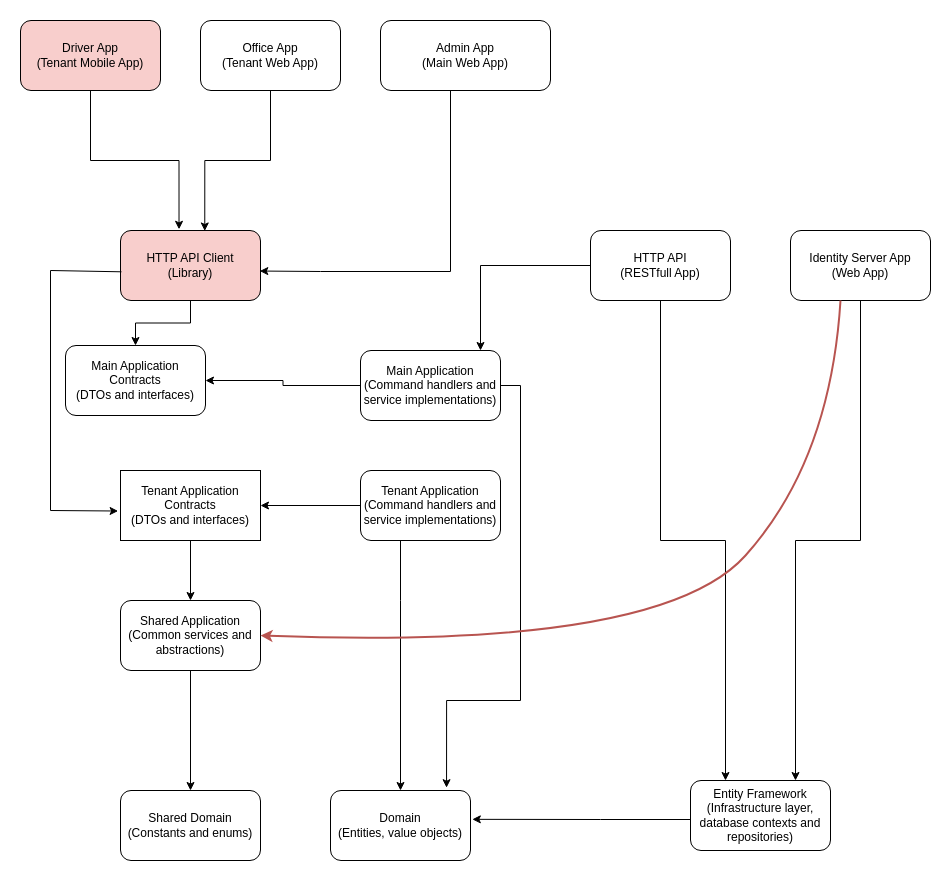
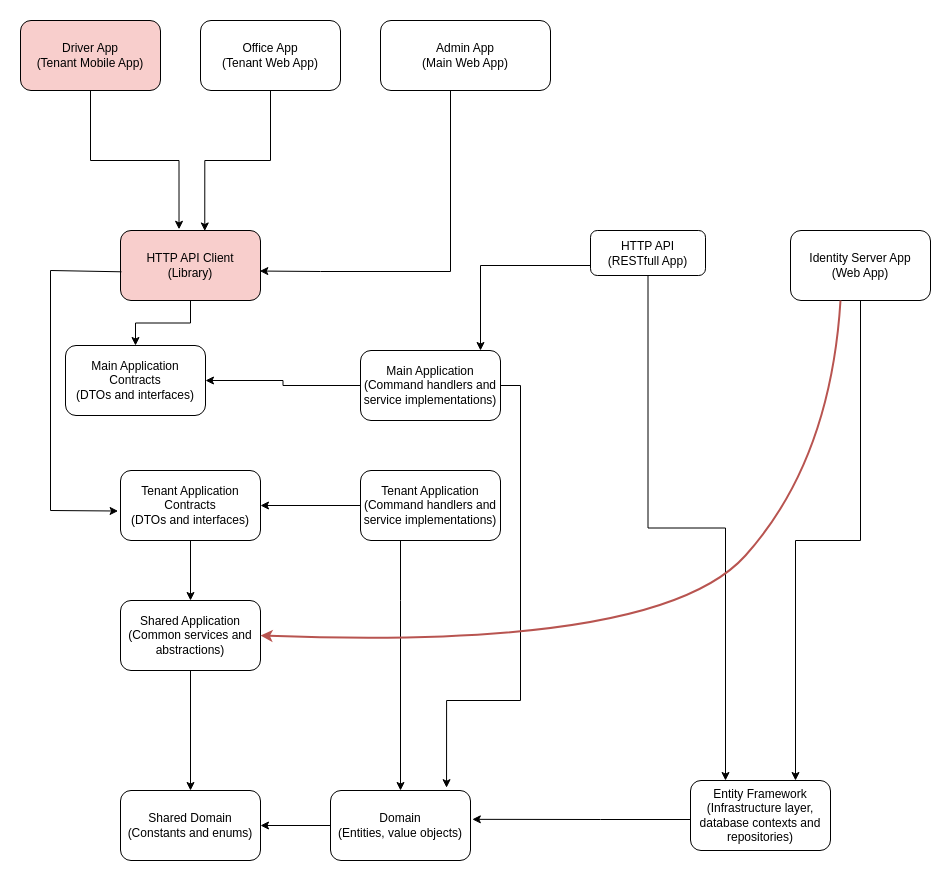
node "HTTP API (RESTfull App)": size 140x70 -> 115x45
node "Tenant Application Contracts (DTOs and interfaces)": shape rectangle -> rounded rectangle
edge "Domain (Entities, value objects)" -> "Shared Domain (Constants and enums)": added
